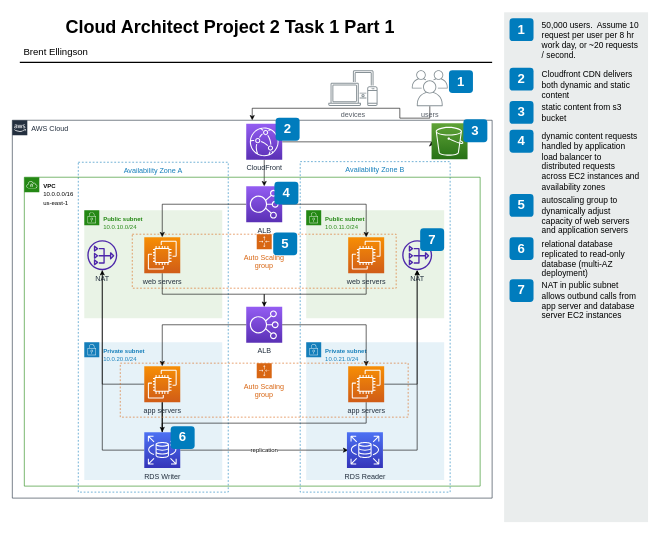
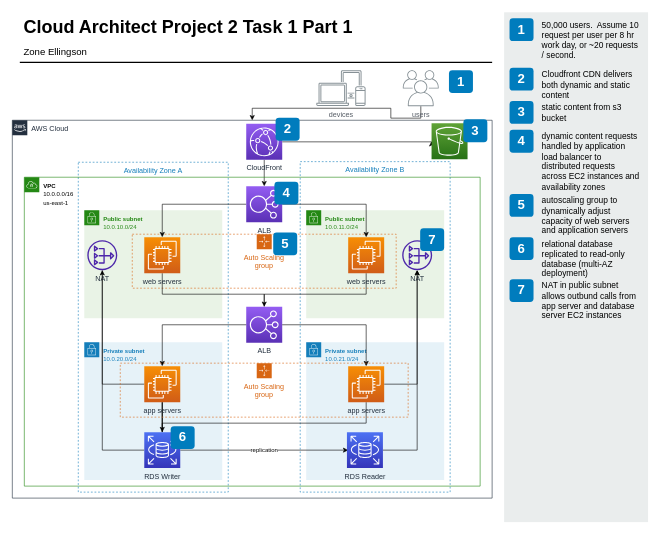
node "Cloud Architect Project 2 Task 1 Part 1": moved (232, 26) -> (190, 26)
node "Brent Ellingson": label "Brent Ellingson" -> "Zone Ellingson"
node "devices": moved (353, 88) -> (341, 88)
node "users": moved (430, 88) -> (421, 88)
